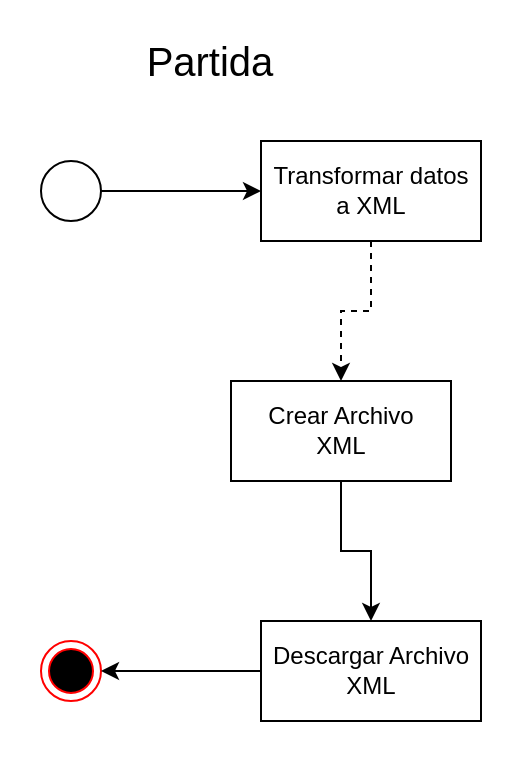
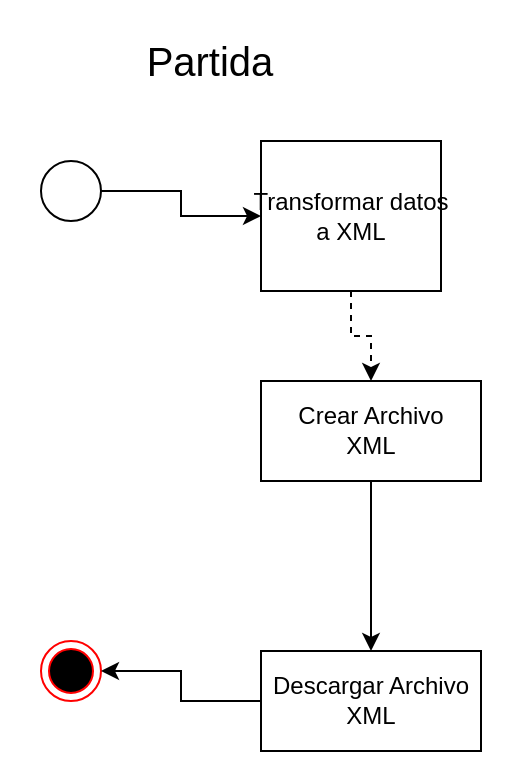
node "Transformar datos a XML": size 220x100 -> 180x150
node "Crear Archivo XML": moved (341, 431) -> (371, 431)
node "Descargar Archivo XML": moved (371, 671) -> (371, 701)
